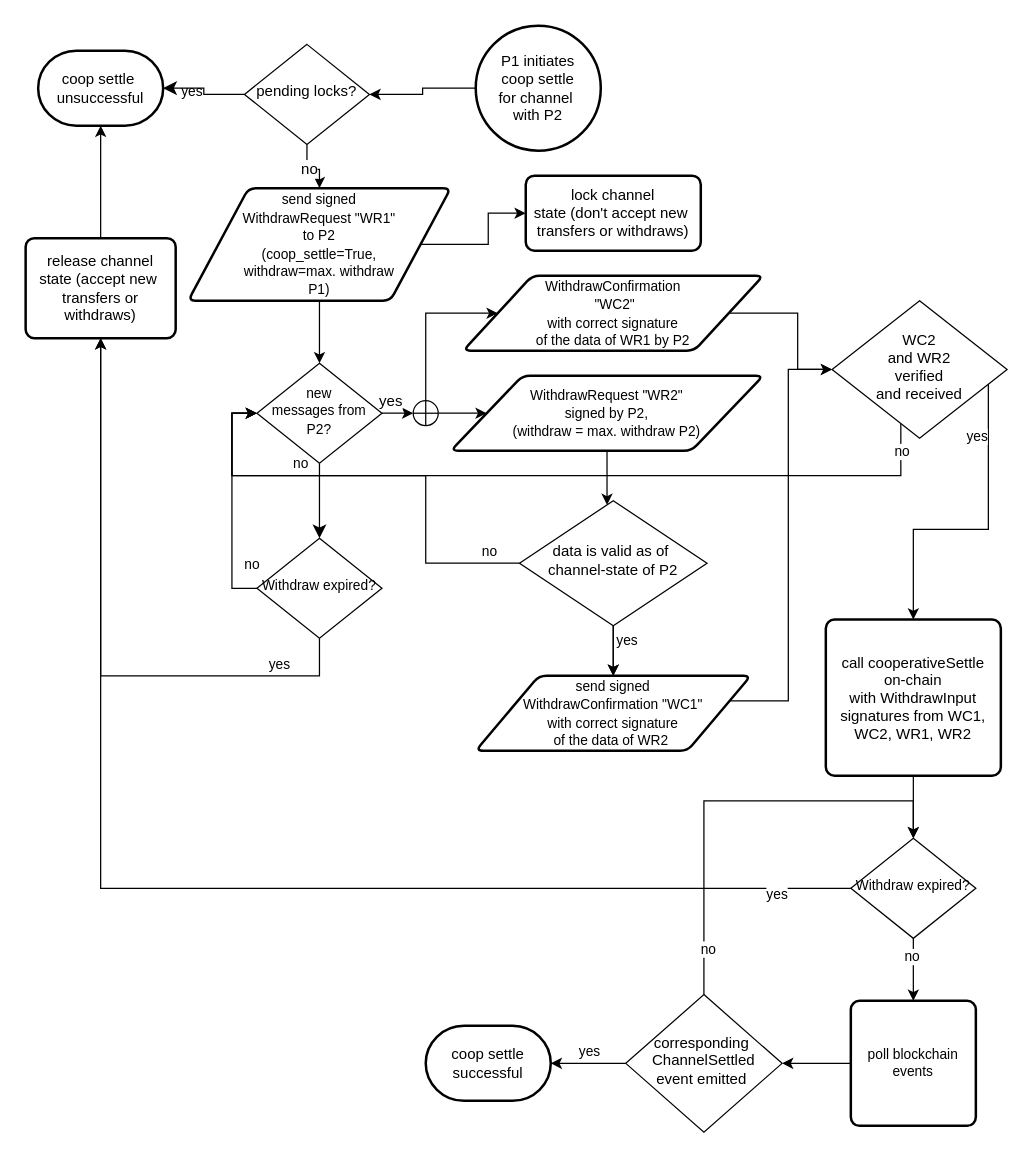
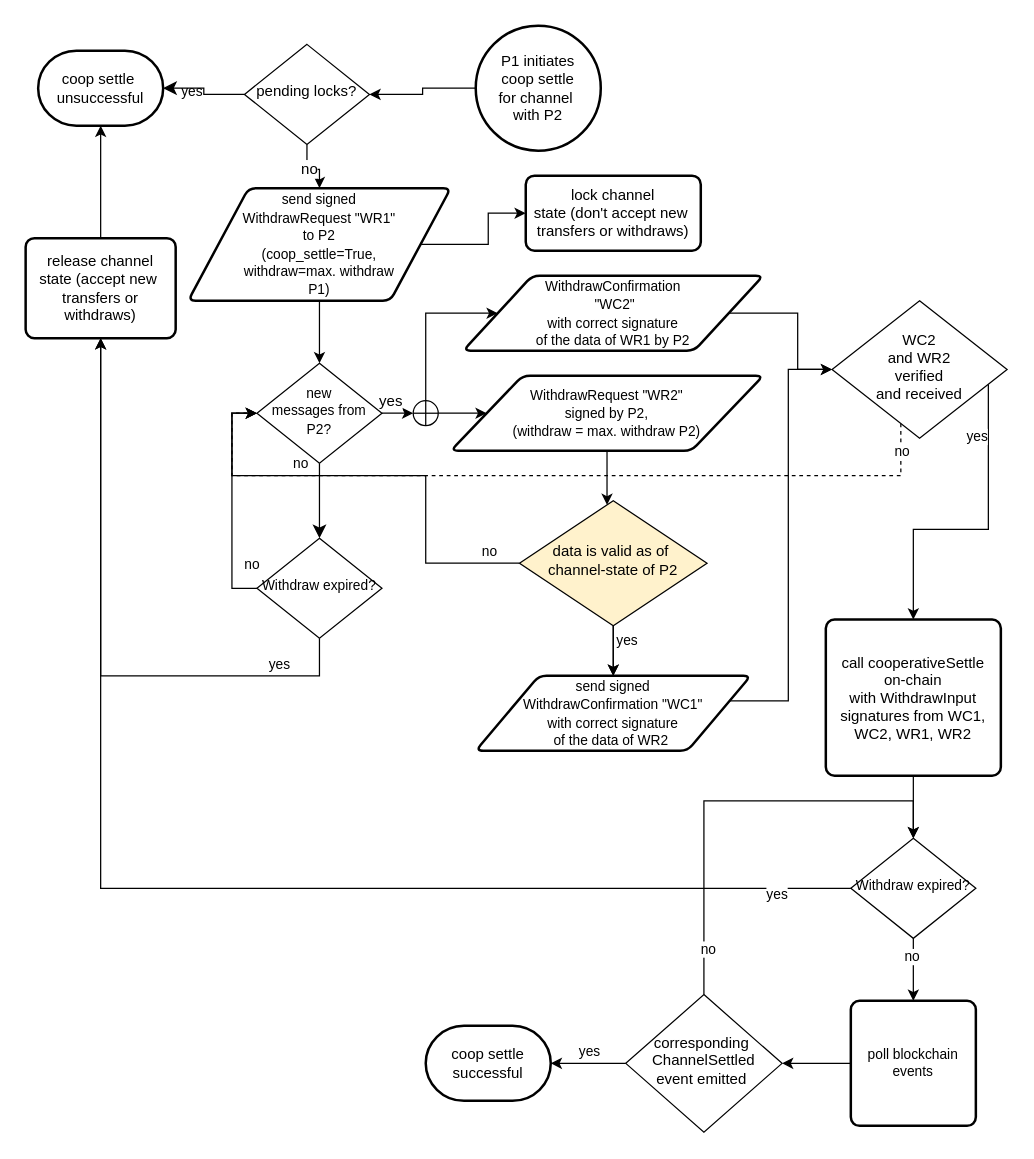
edge "WC2 and WR2 verified and received" -> "new messages from P2?": style solid -> dashed
node "data is valid as of channel-state of P2": fillcolor #ffffff -> #fff2cc
